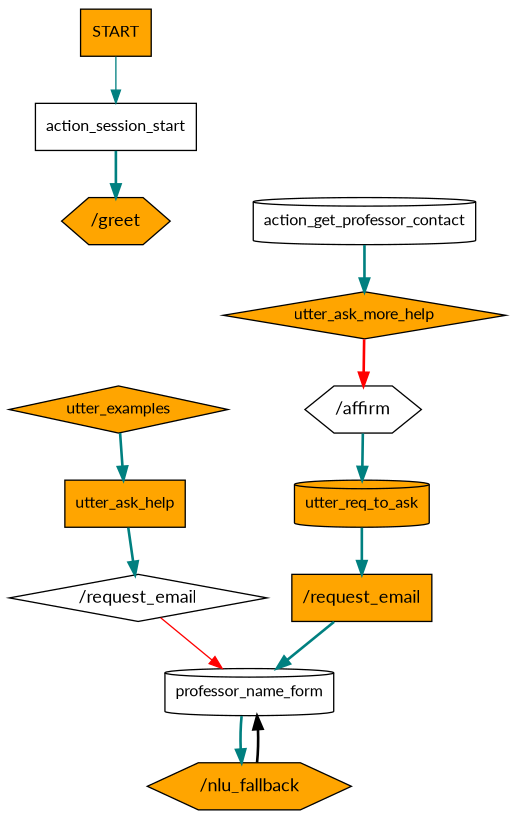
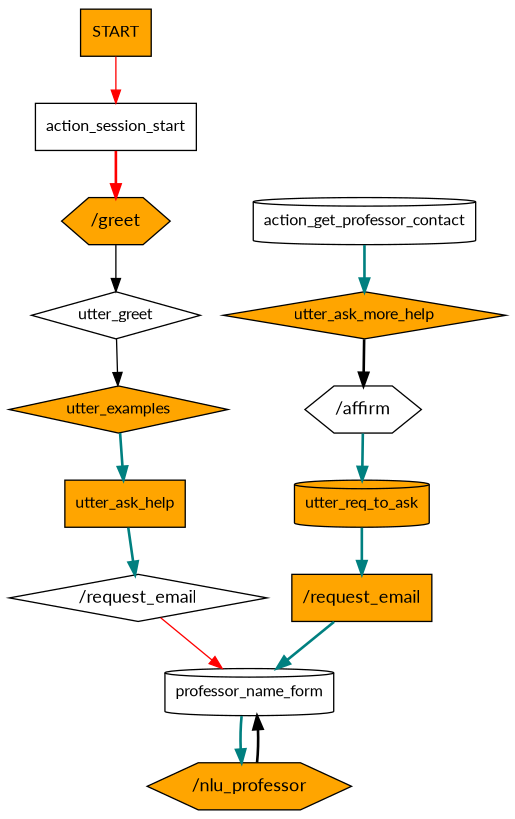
edge "START" -> "action_session_start": color teal -> red
edge "action_session_start" -> "/greet": color teal -> red
node "utter_greet": added
edge "utter_ask_more_help" -> "/affirm": color red -> black
node "/nlu_fallback": label "/nlu_fallback" -> "/nlu_professor"
